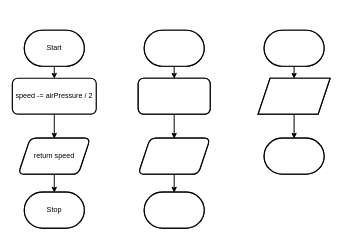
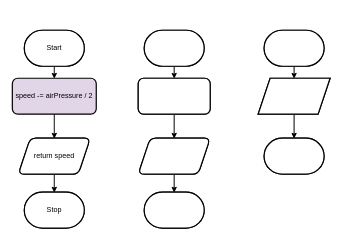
node "speed -= airPressure / 2": fillcolor #ffffff -> #e1d5e7
